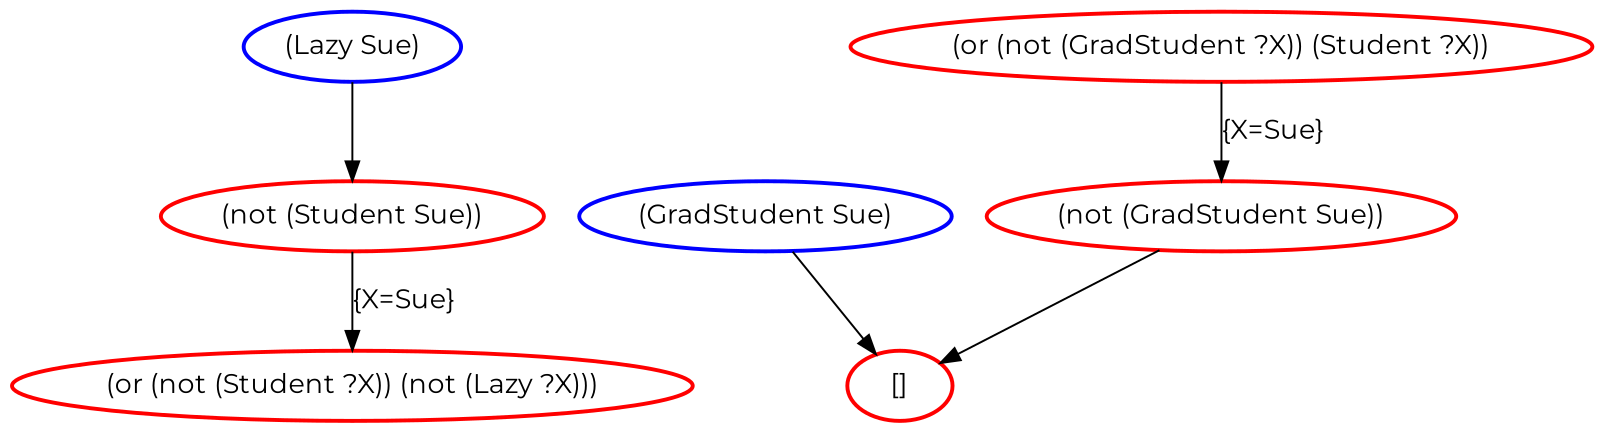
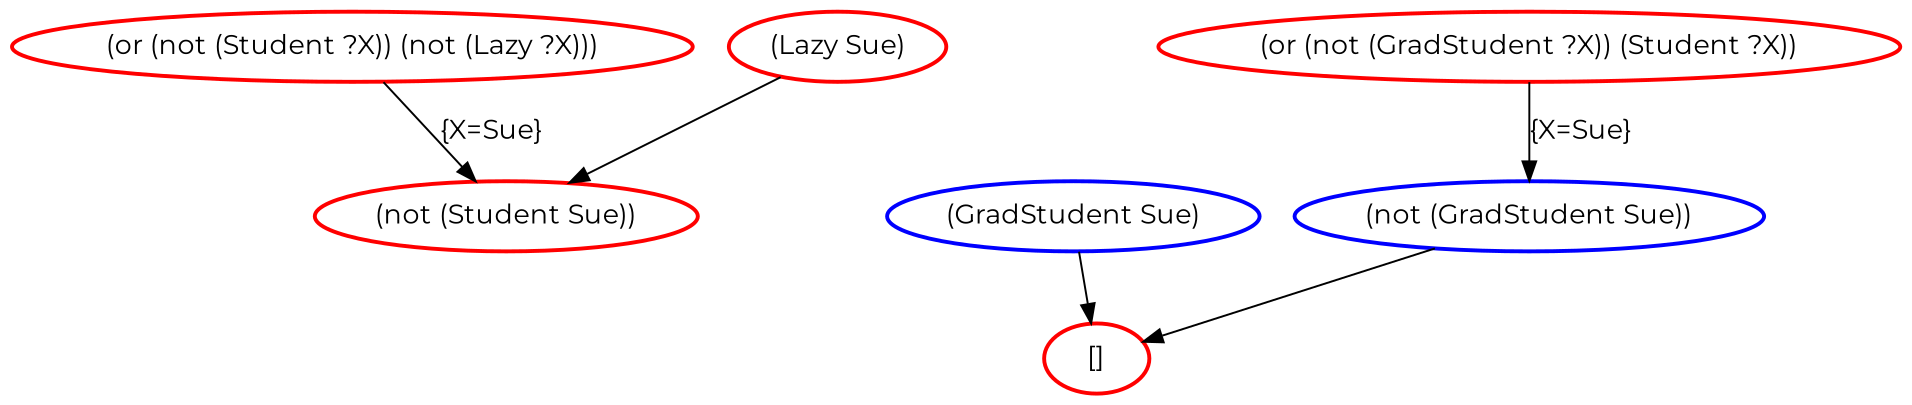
node "(Lazy Sue)": color blue -> red
node "(not (GradStudent Sue))": color red -> blue
edge "(not (Student Sue))" -> "(or (not (Student ?X)) (not (Lazy ?X)))": reversed
